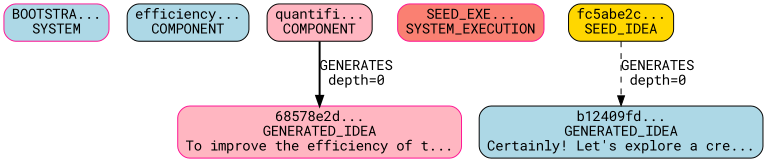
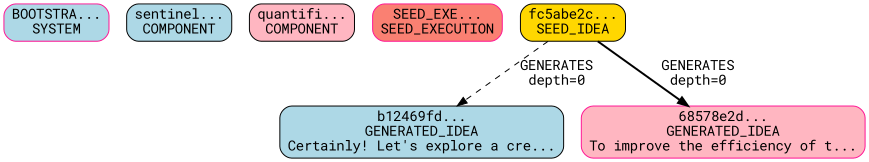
node "efficiency... COMPONENT": label "efficiency... COMPONENT" -> "sentinel... COMPONENT"
node "SEED_EXE... SYSTEM_EXECUTION": label "SEED_EXE... SYSTEM_EXECUTION" -> "SEED_EXE... SEED_EXECUTION"
edge "quantifi... COMPONENT" -> "68578e2d... GENERATED_IDEA To improve the efficiency of t...": now "fc5abe2c... SEED_IDEA" -> "68578e2d... GENERATED_IDEA To improve the efficiency of t..."
node "b12409fd... GENERATED_IDEA Certainly! Let's explore a cre...": label "b12409fd... GENERATED_IDEA Certainly! Let's explore a cre..." -> "b12469fd... GENERATED_IDEA Certainly! Let's explore a cre..."
